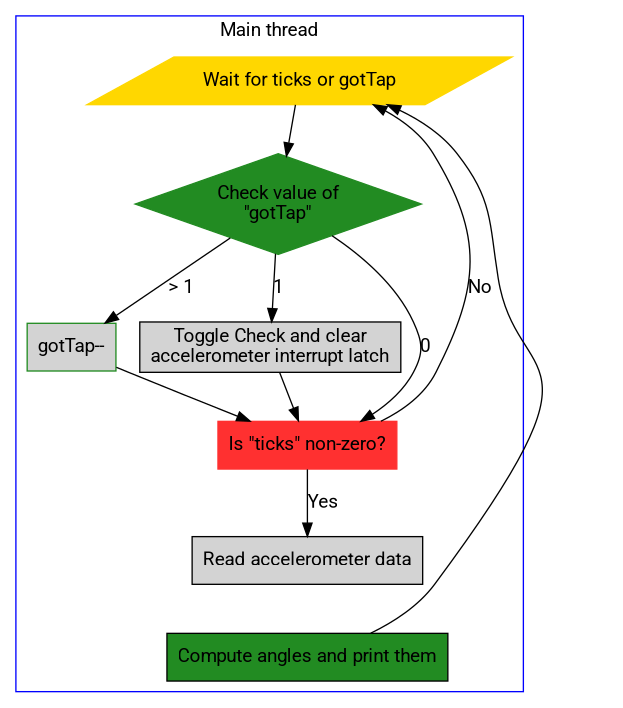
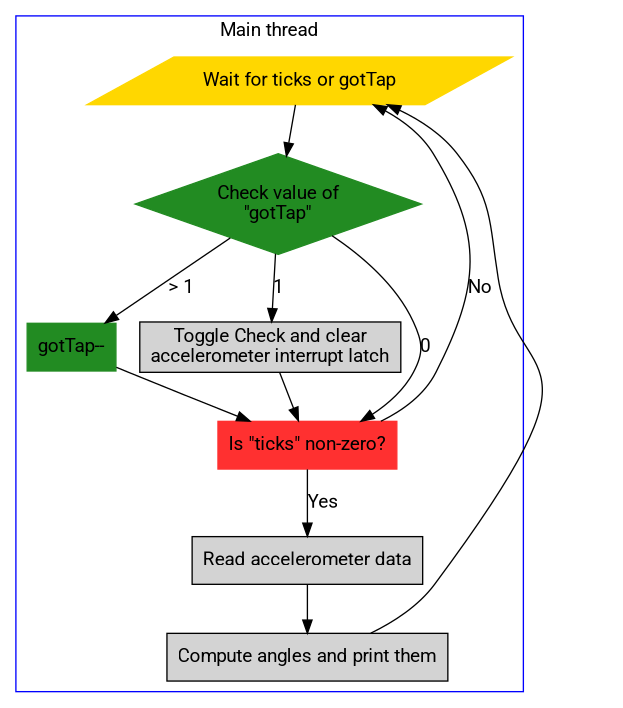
node "gotTap--": fillcolor lightgrey -> forestgreen
edge "Read accelerometer data" -> "Compute angles and print them": added
node "Compute angles and print them": fillcolor forestgreen -> lightgrey
